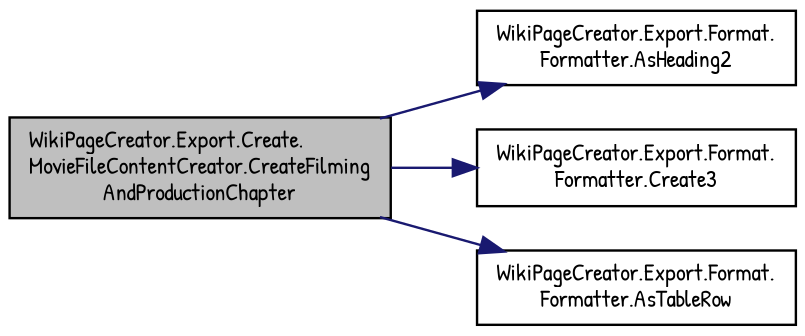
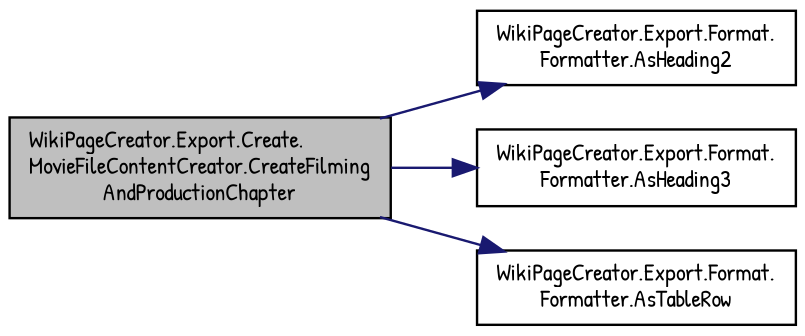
node "WikiPageCreator.Export.Format. Formatter.Create3": label "WikiPageCreator.Export.Format. Formatter.Create3" -> "WikiPageCreator.Export.Format. Formatter.AsHeading3"
